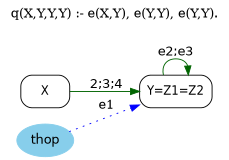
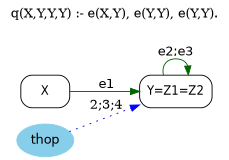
edge "X" -> "Y=Z1=Z2": label "2;3;4" -> "e1"
edge "thop" -> "Y=Z1=Z2": label "e1" -> "2;3;4"
